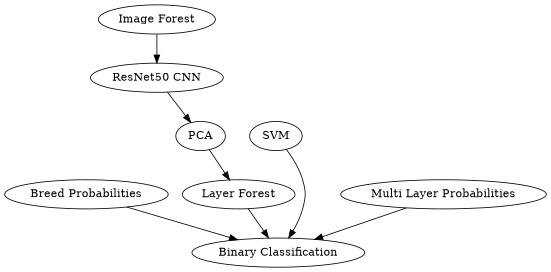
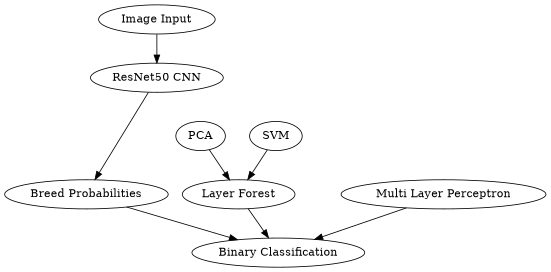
node "Image Forest": label "Image Forest" -> "Image Input"
edge "ResNet50 CNN" -> "PCA": now "ResNet50 CNN" -> "Breed Probabilities"
edge "SVM" -> "Binary Classification": now "SVM" -> "Layer Forest"
node "Multi Layer Probabilities": label "Multi Layer Probabilities" -> "Multi Layer Perceptron"
